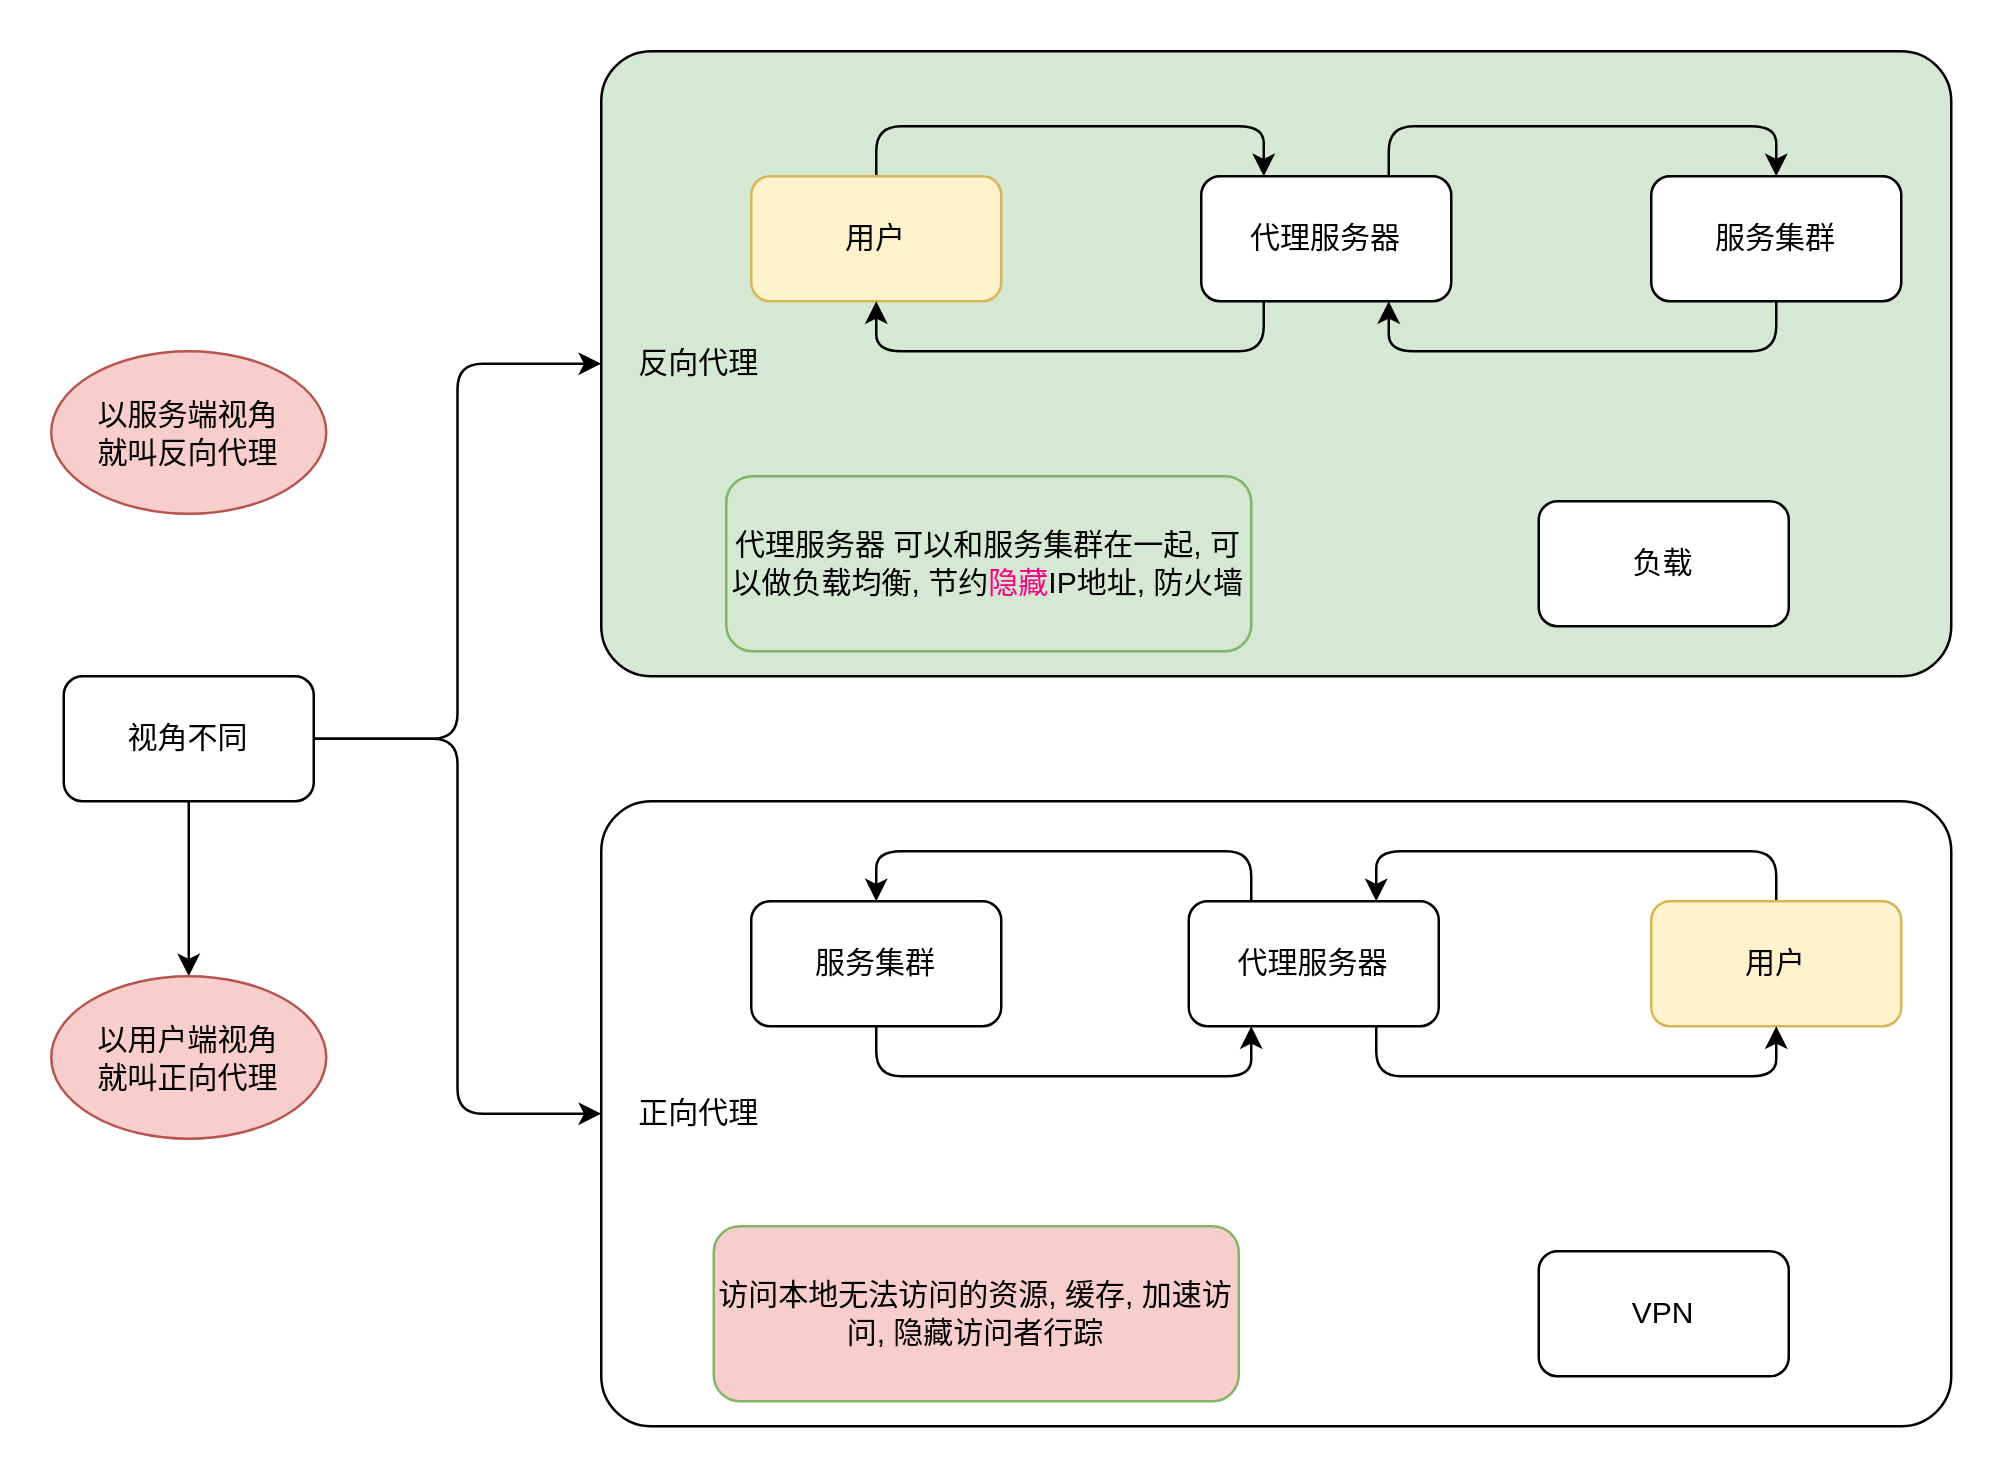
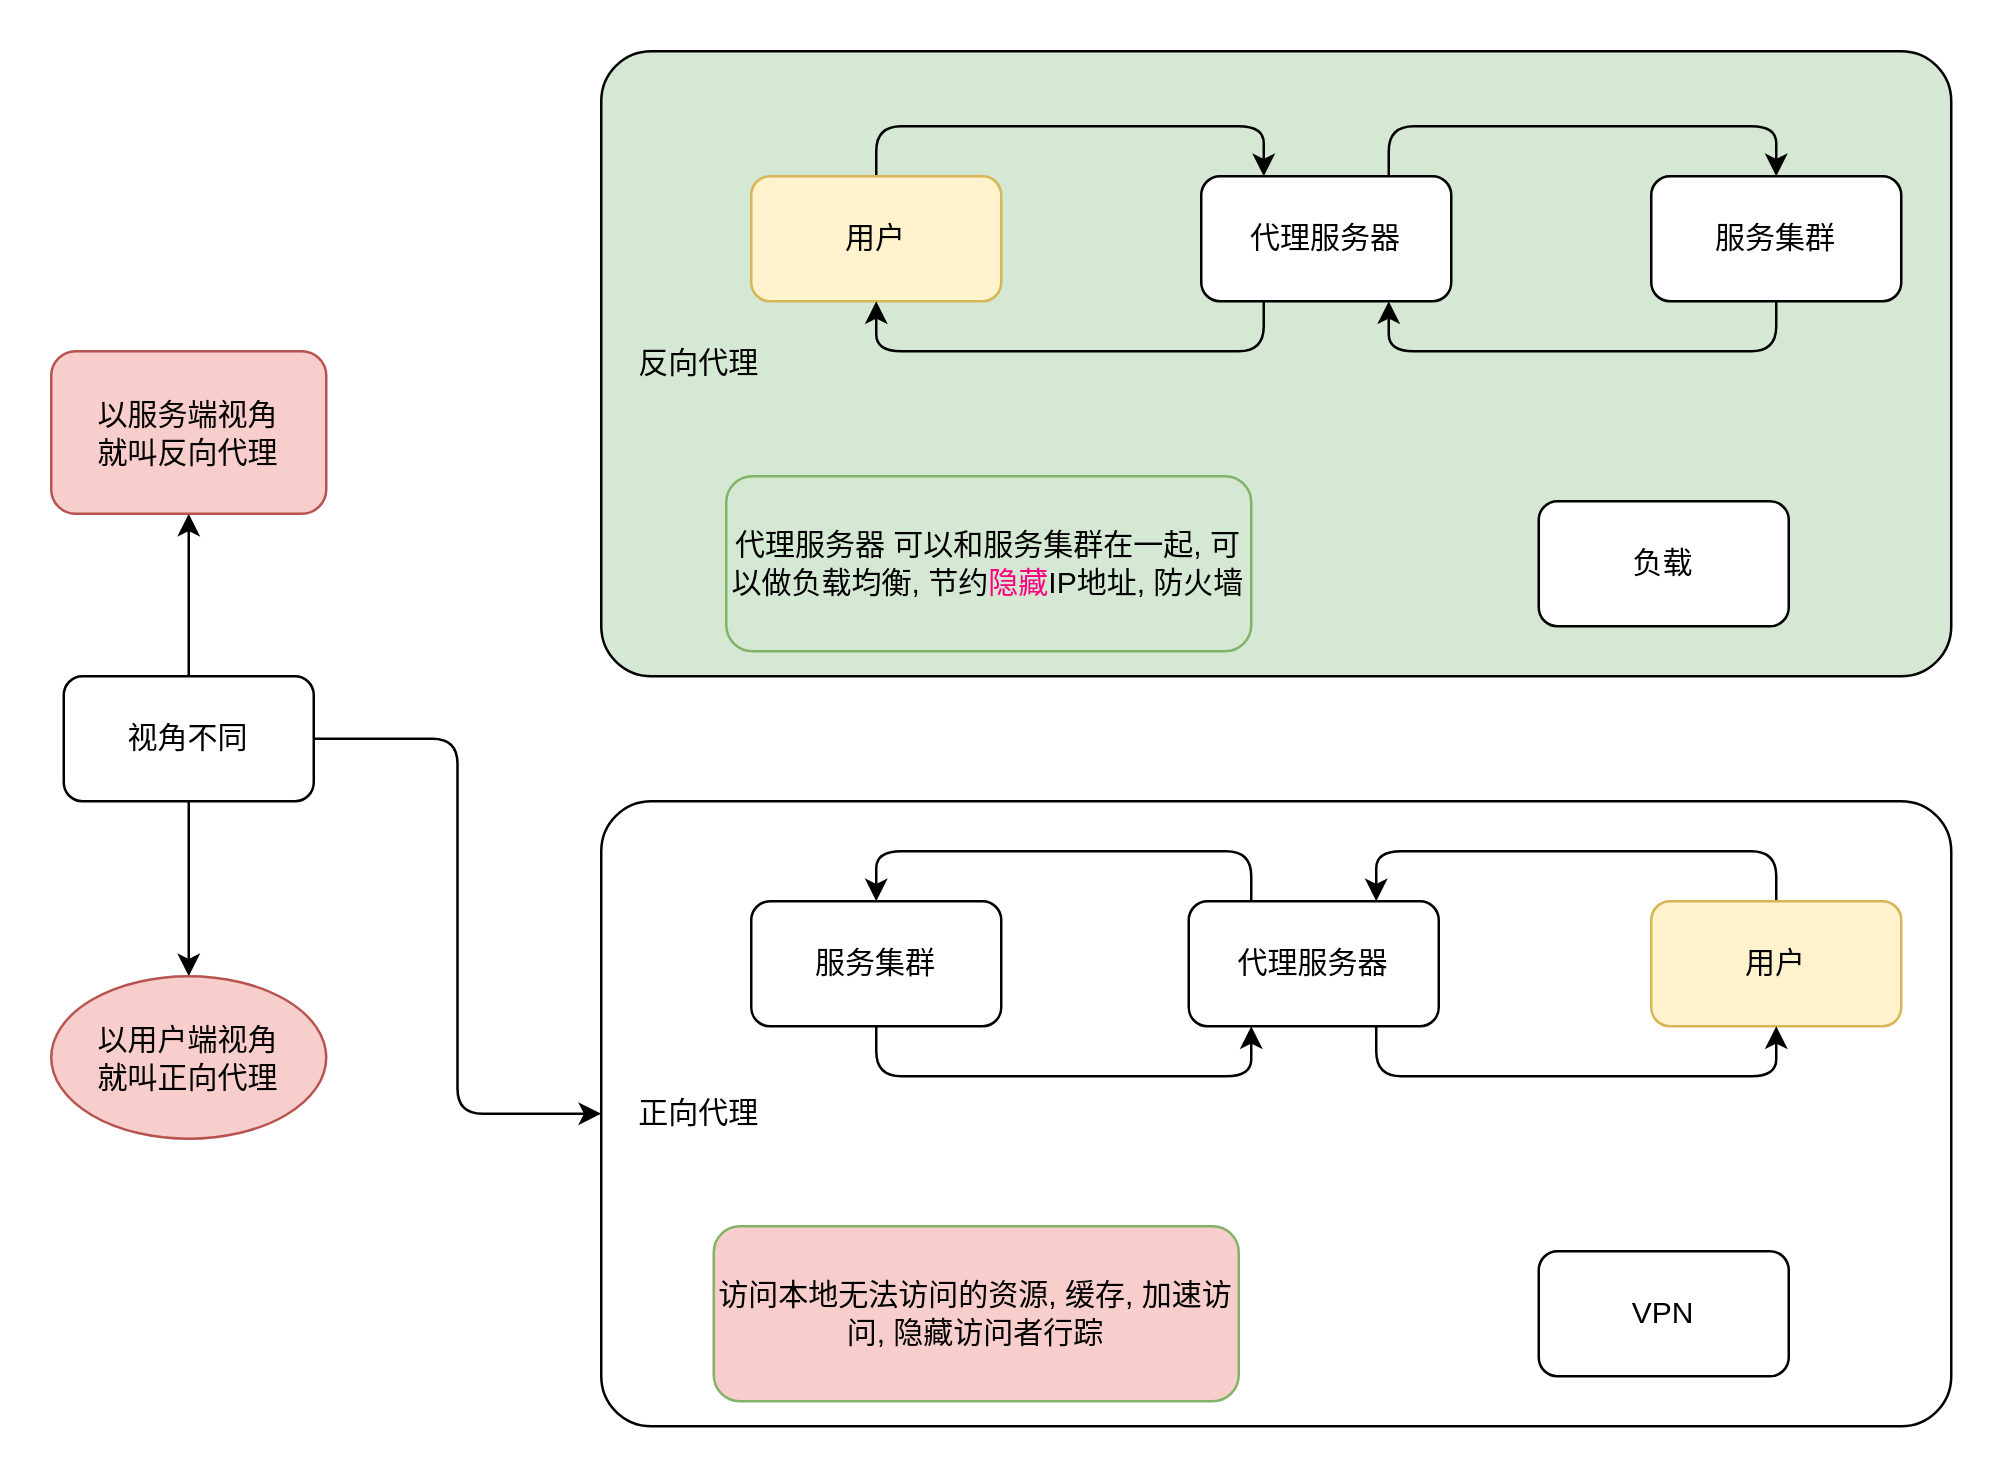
node "以服务端视角 就叫反向代理": shape ellipse -> rounded rectangle
edge "视角不同" -> "反向代理": now "视角不同" -> "以服务端视角 就叫反向代理"
